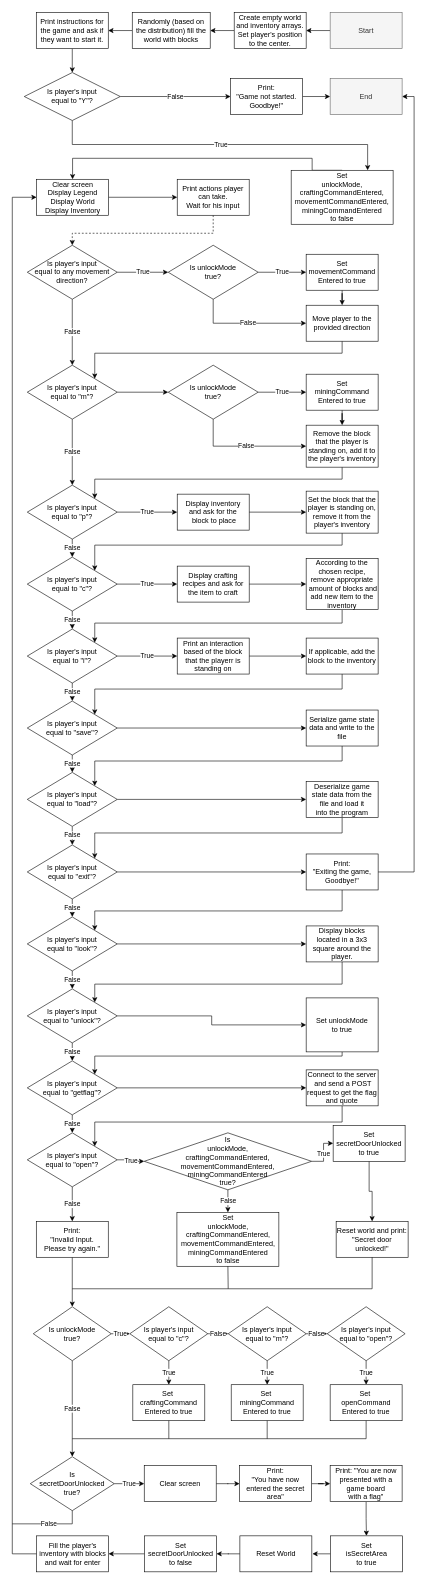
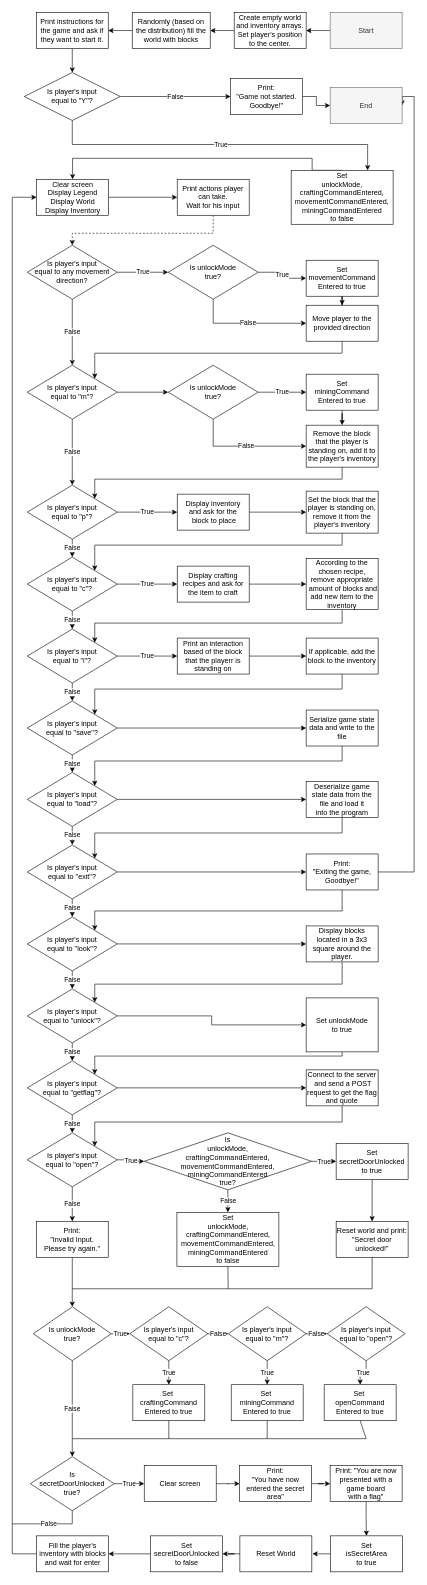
node "End": moved (366, 96) -> (366, 105)
node "Set movementCommand Entered to true": moved (342, 272) -> (342, 278)
node "Set secretDoorUnlocked to true": moved (369, 1144) -> (372, 1162)
node "Set openCommand Entered to true": moved (366, 1403) -> (360, 1403)
node "Set secretDoorUnlocked to false": moved (181, 1554) -> (187, 1554)
